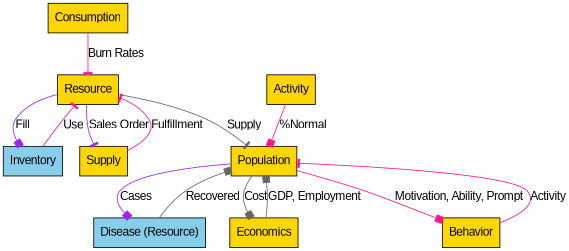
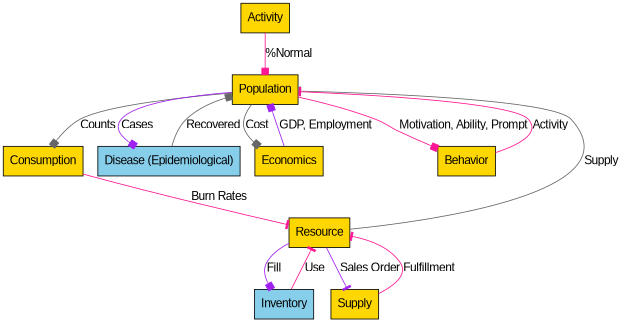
edge "Population" -> "Consumption": added, label "Counts"
edge "Economics" -> "Population": color gray40 -> purple
node "Disease (Resource)": label "Disease (Resource)" -> "Disease (Epidemiological)"
